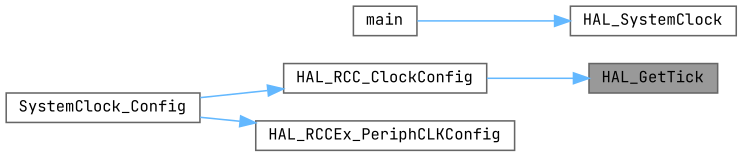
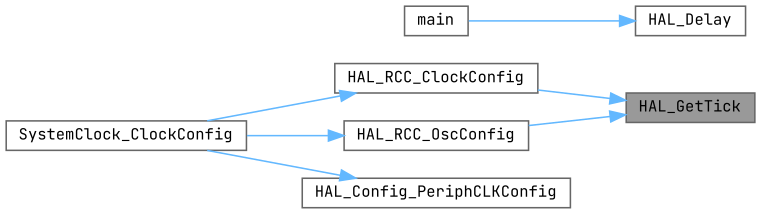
node "HAL_SystemClock": label "HAL_SystemClock" -> "HAL_Delay"
node "SystemClock_Config": label "SystemClock_Config" -> "SystemClock_ClockConfig"
node "HAL_RCCEx_PeriphCLKConfig": label "HAL_RCCEx_PeriphCLKConfig" -> "HAL_Config_PeriphCLKConfig"
node "HAL_RCC_OscConfig": added
